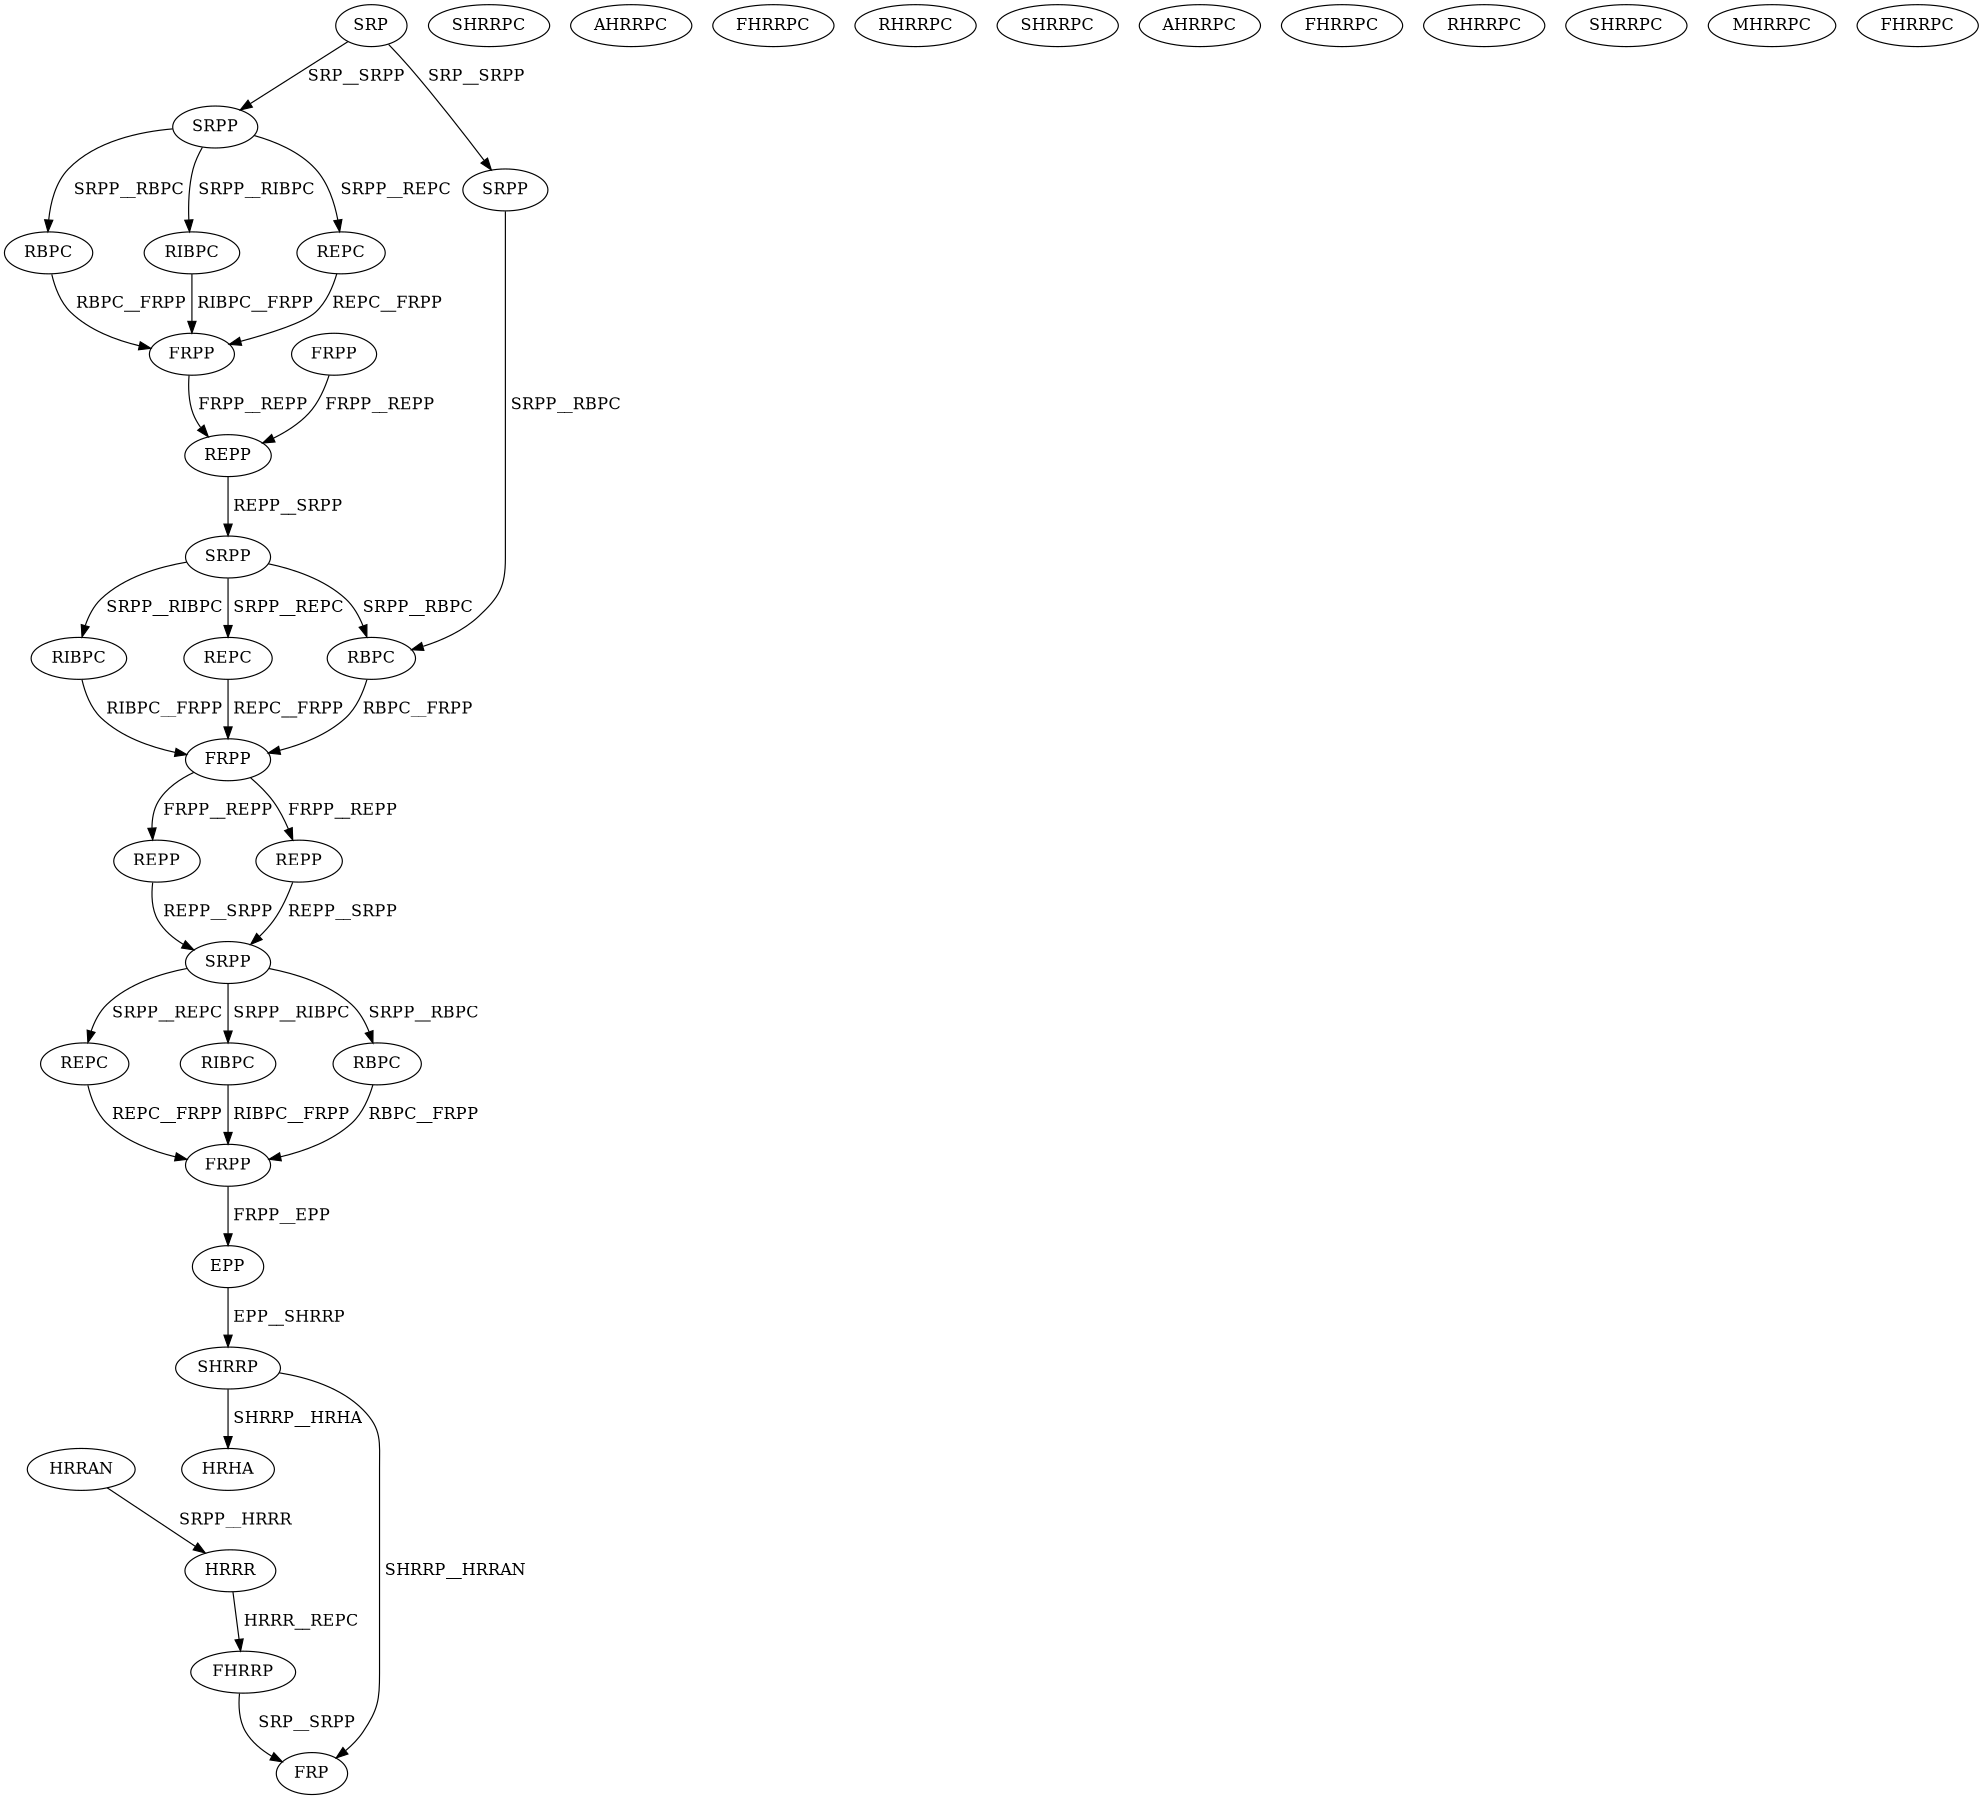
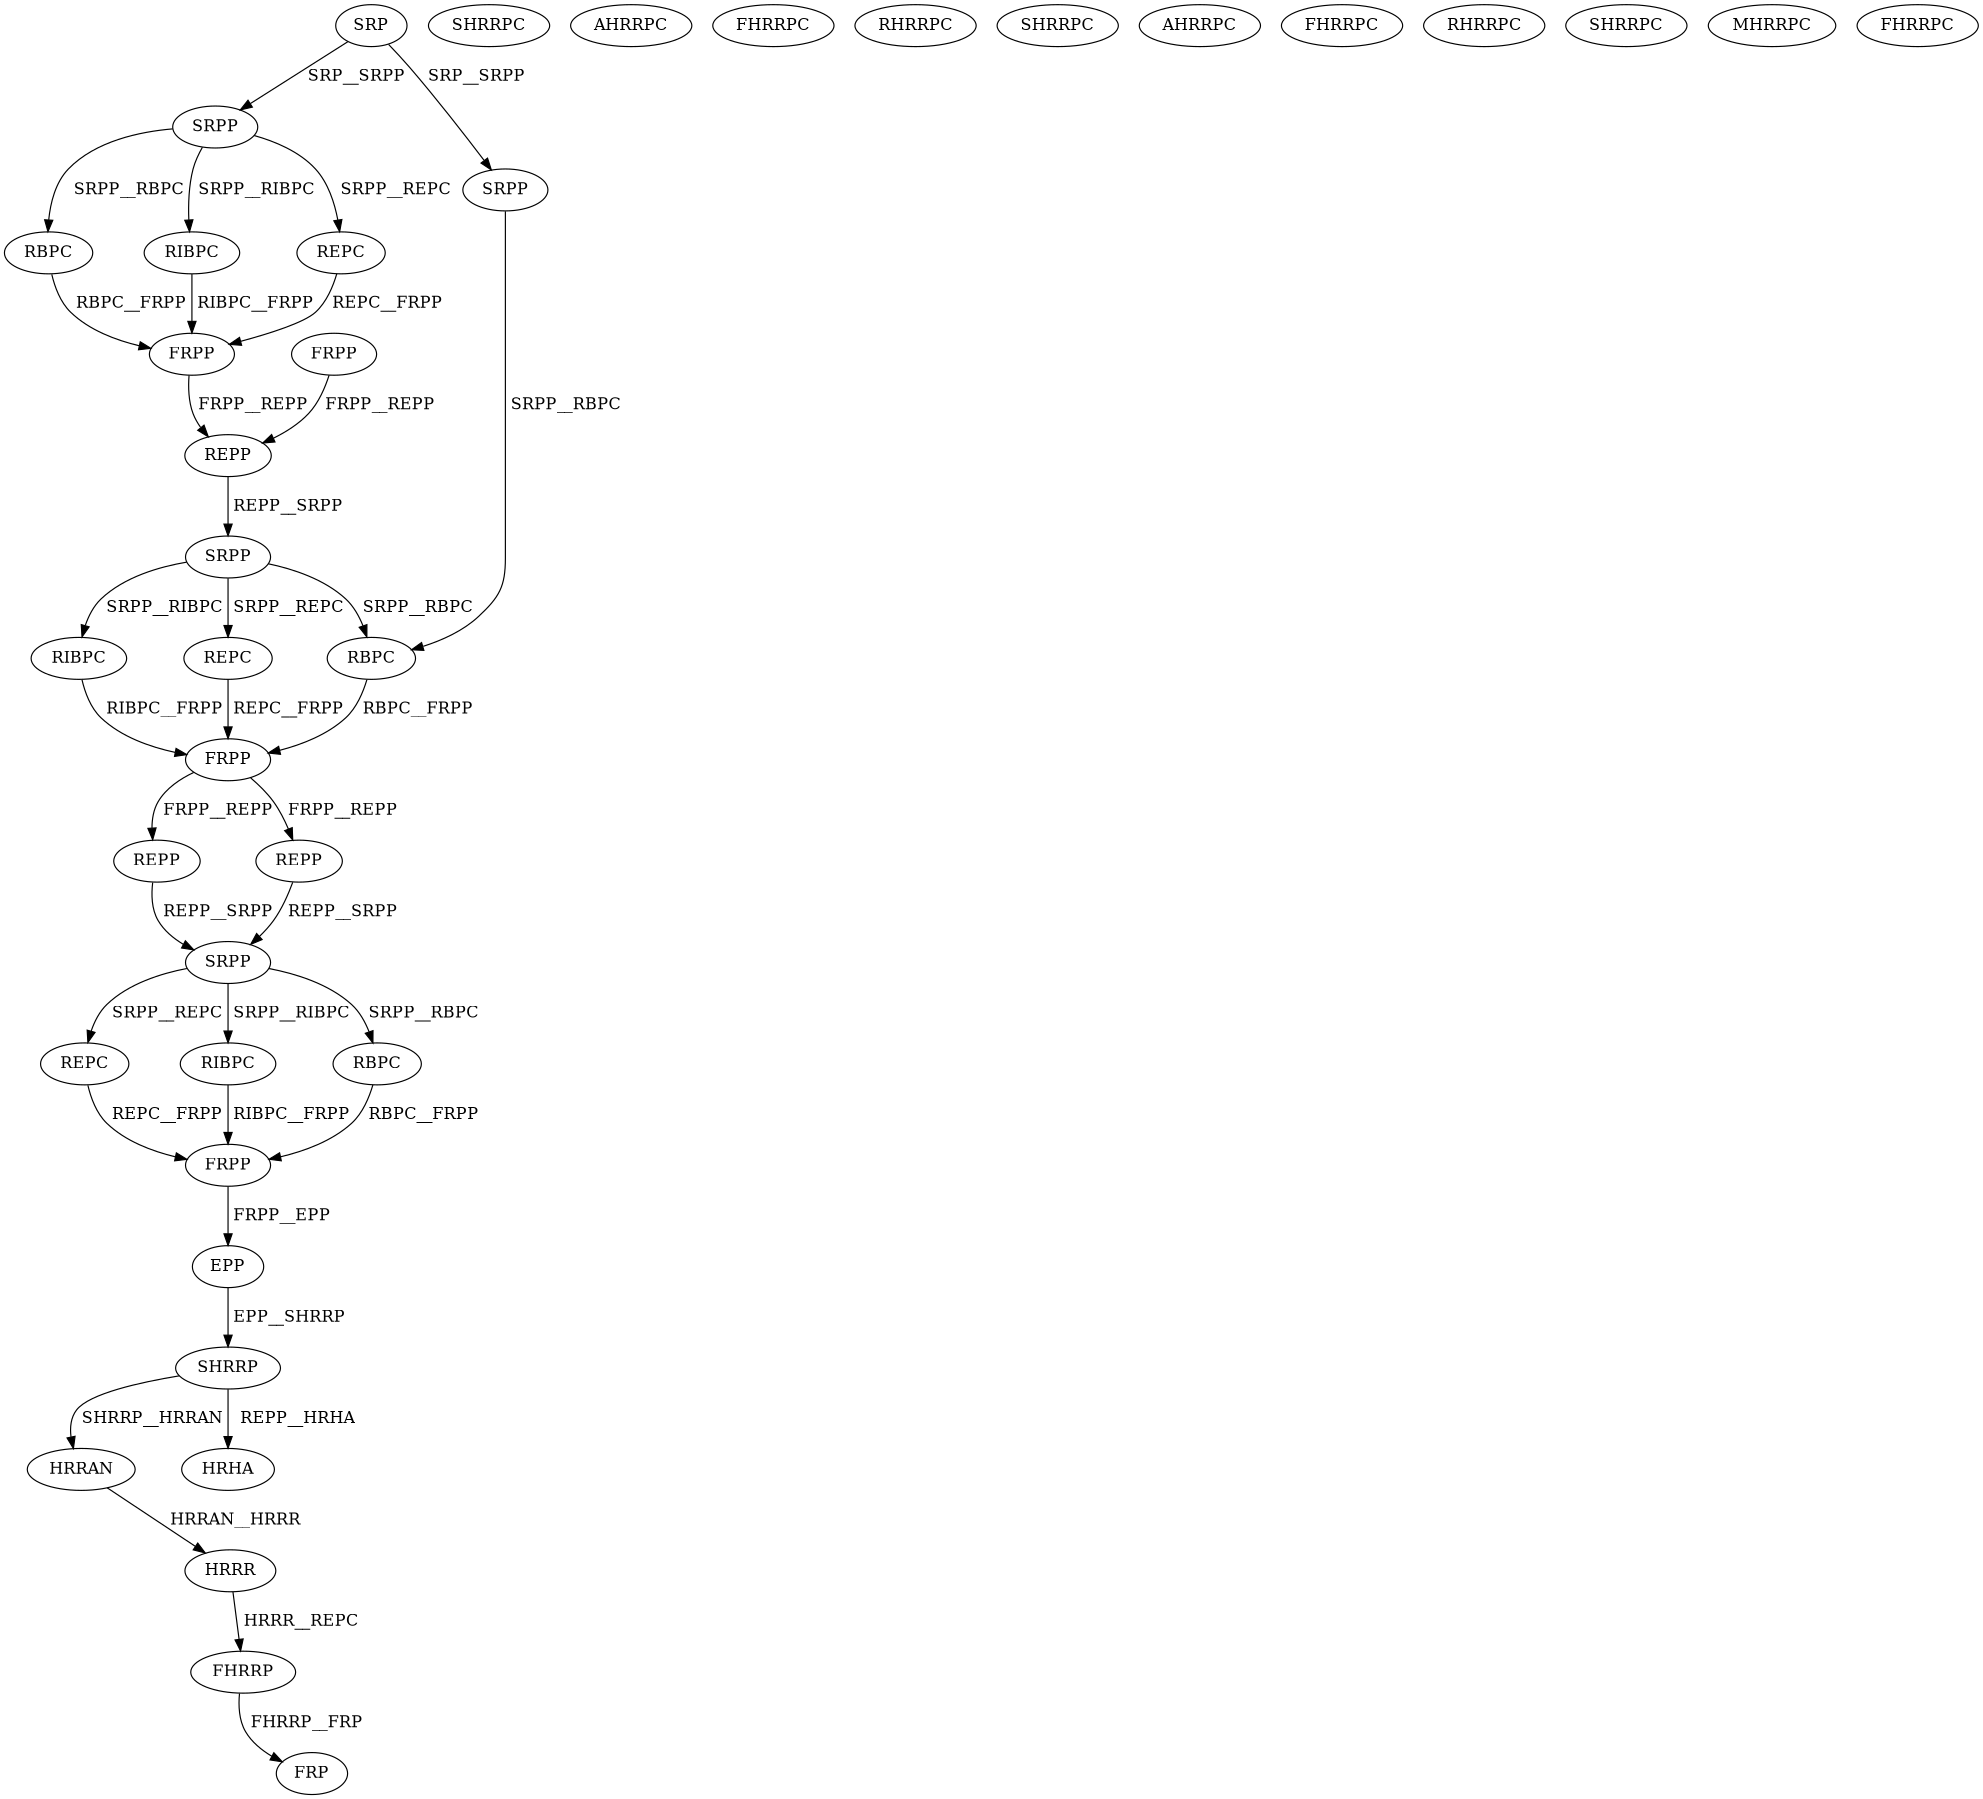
edge "SHRRP" -> "HRHA": label " SHRRP__HRHA" -> " REPP__HRHA"
edge "HRRAN" -> "HRRR": label " SRPP__HRRR" -> " HRRAN__HRRR"
edge "SHRRP" -> "FRP": now "SHRRP" -> "HRRAN"
edge "FHRRP" -> "FRP": label " SRP__SRPP" -> " FHRRP__FRP"
